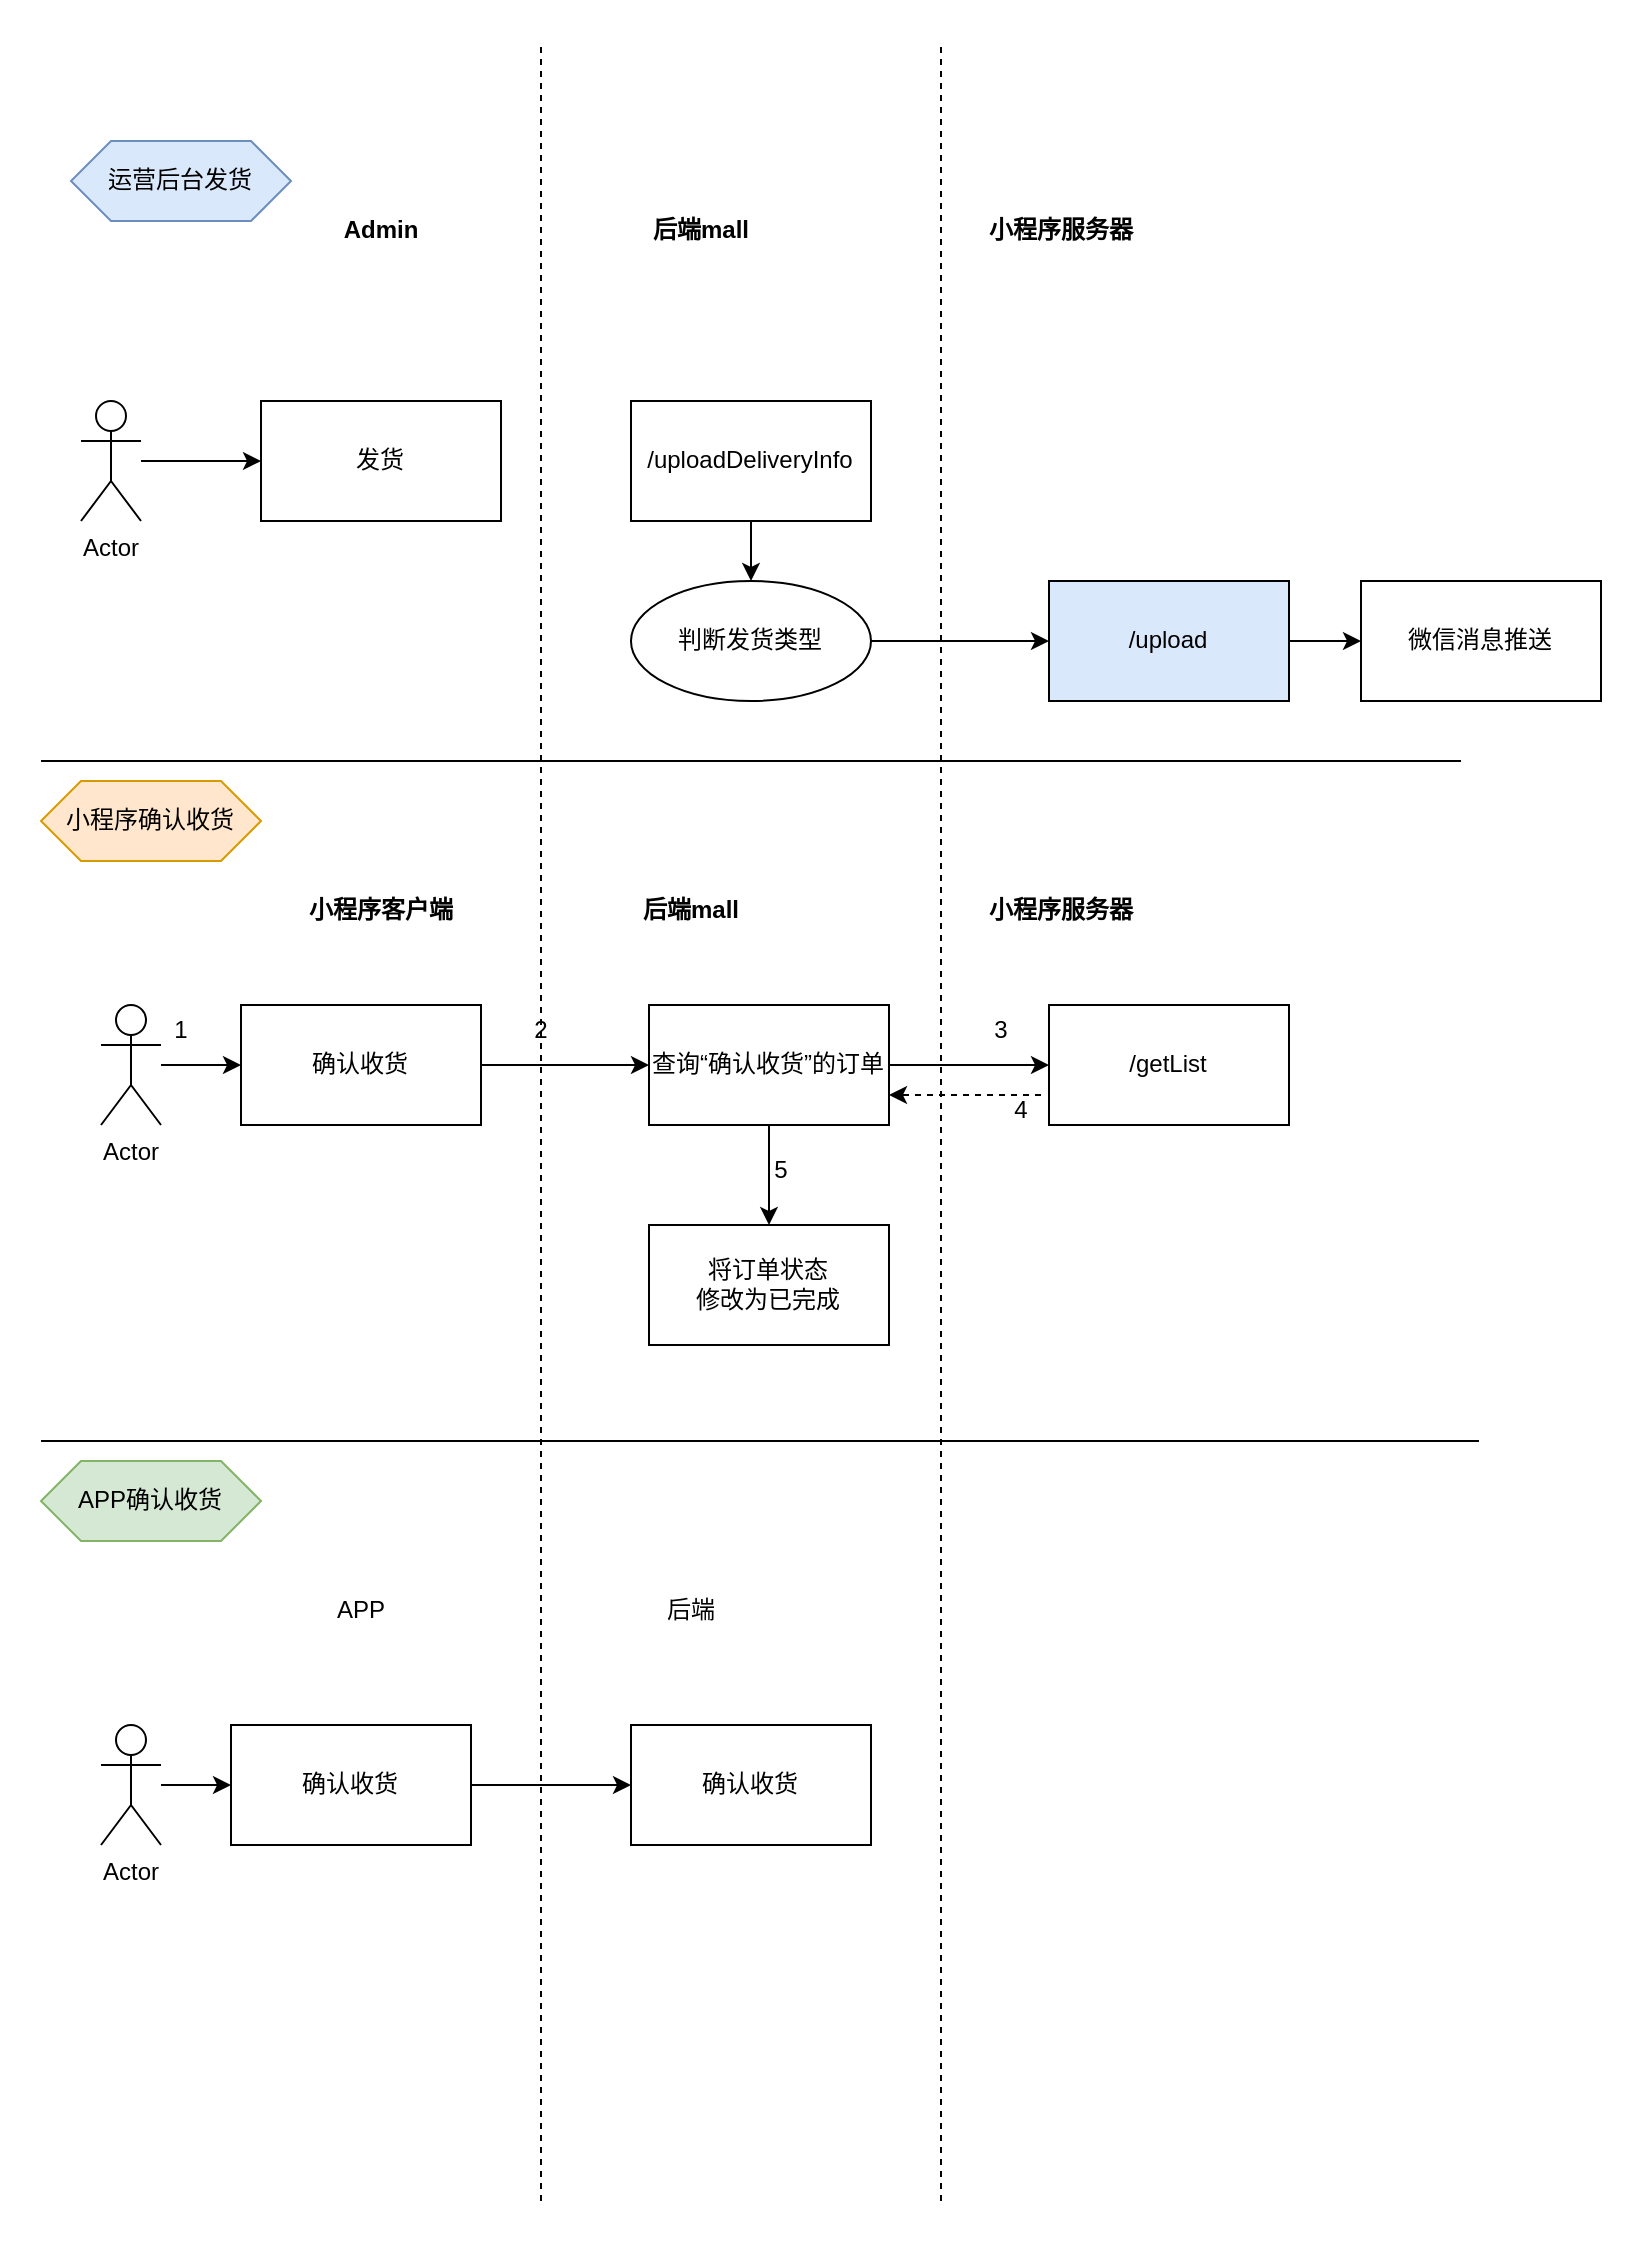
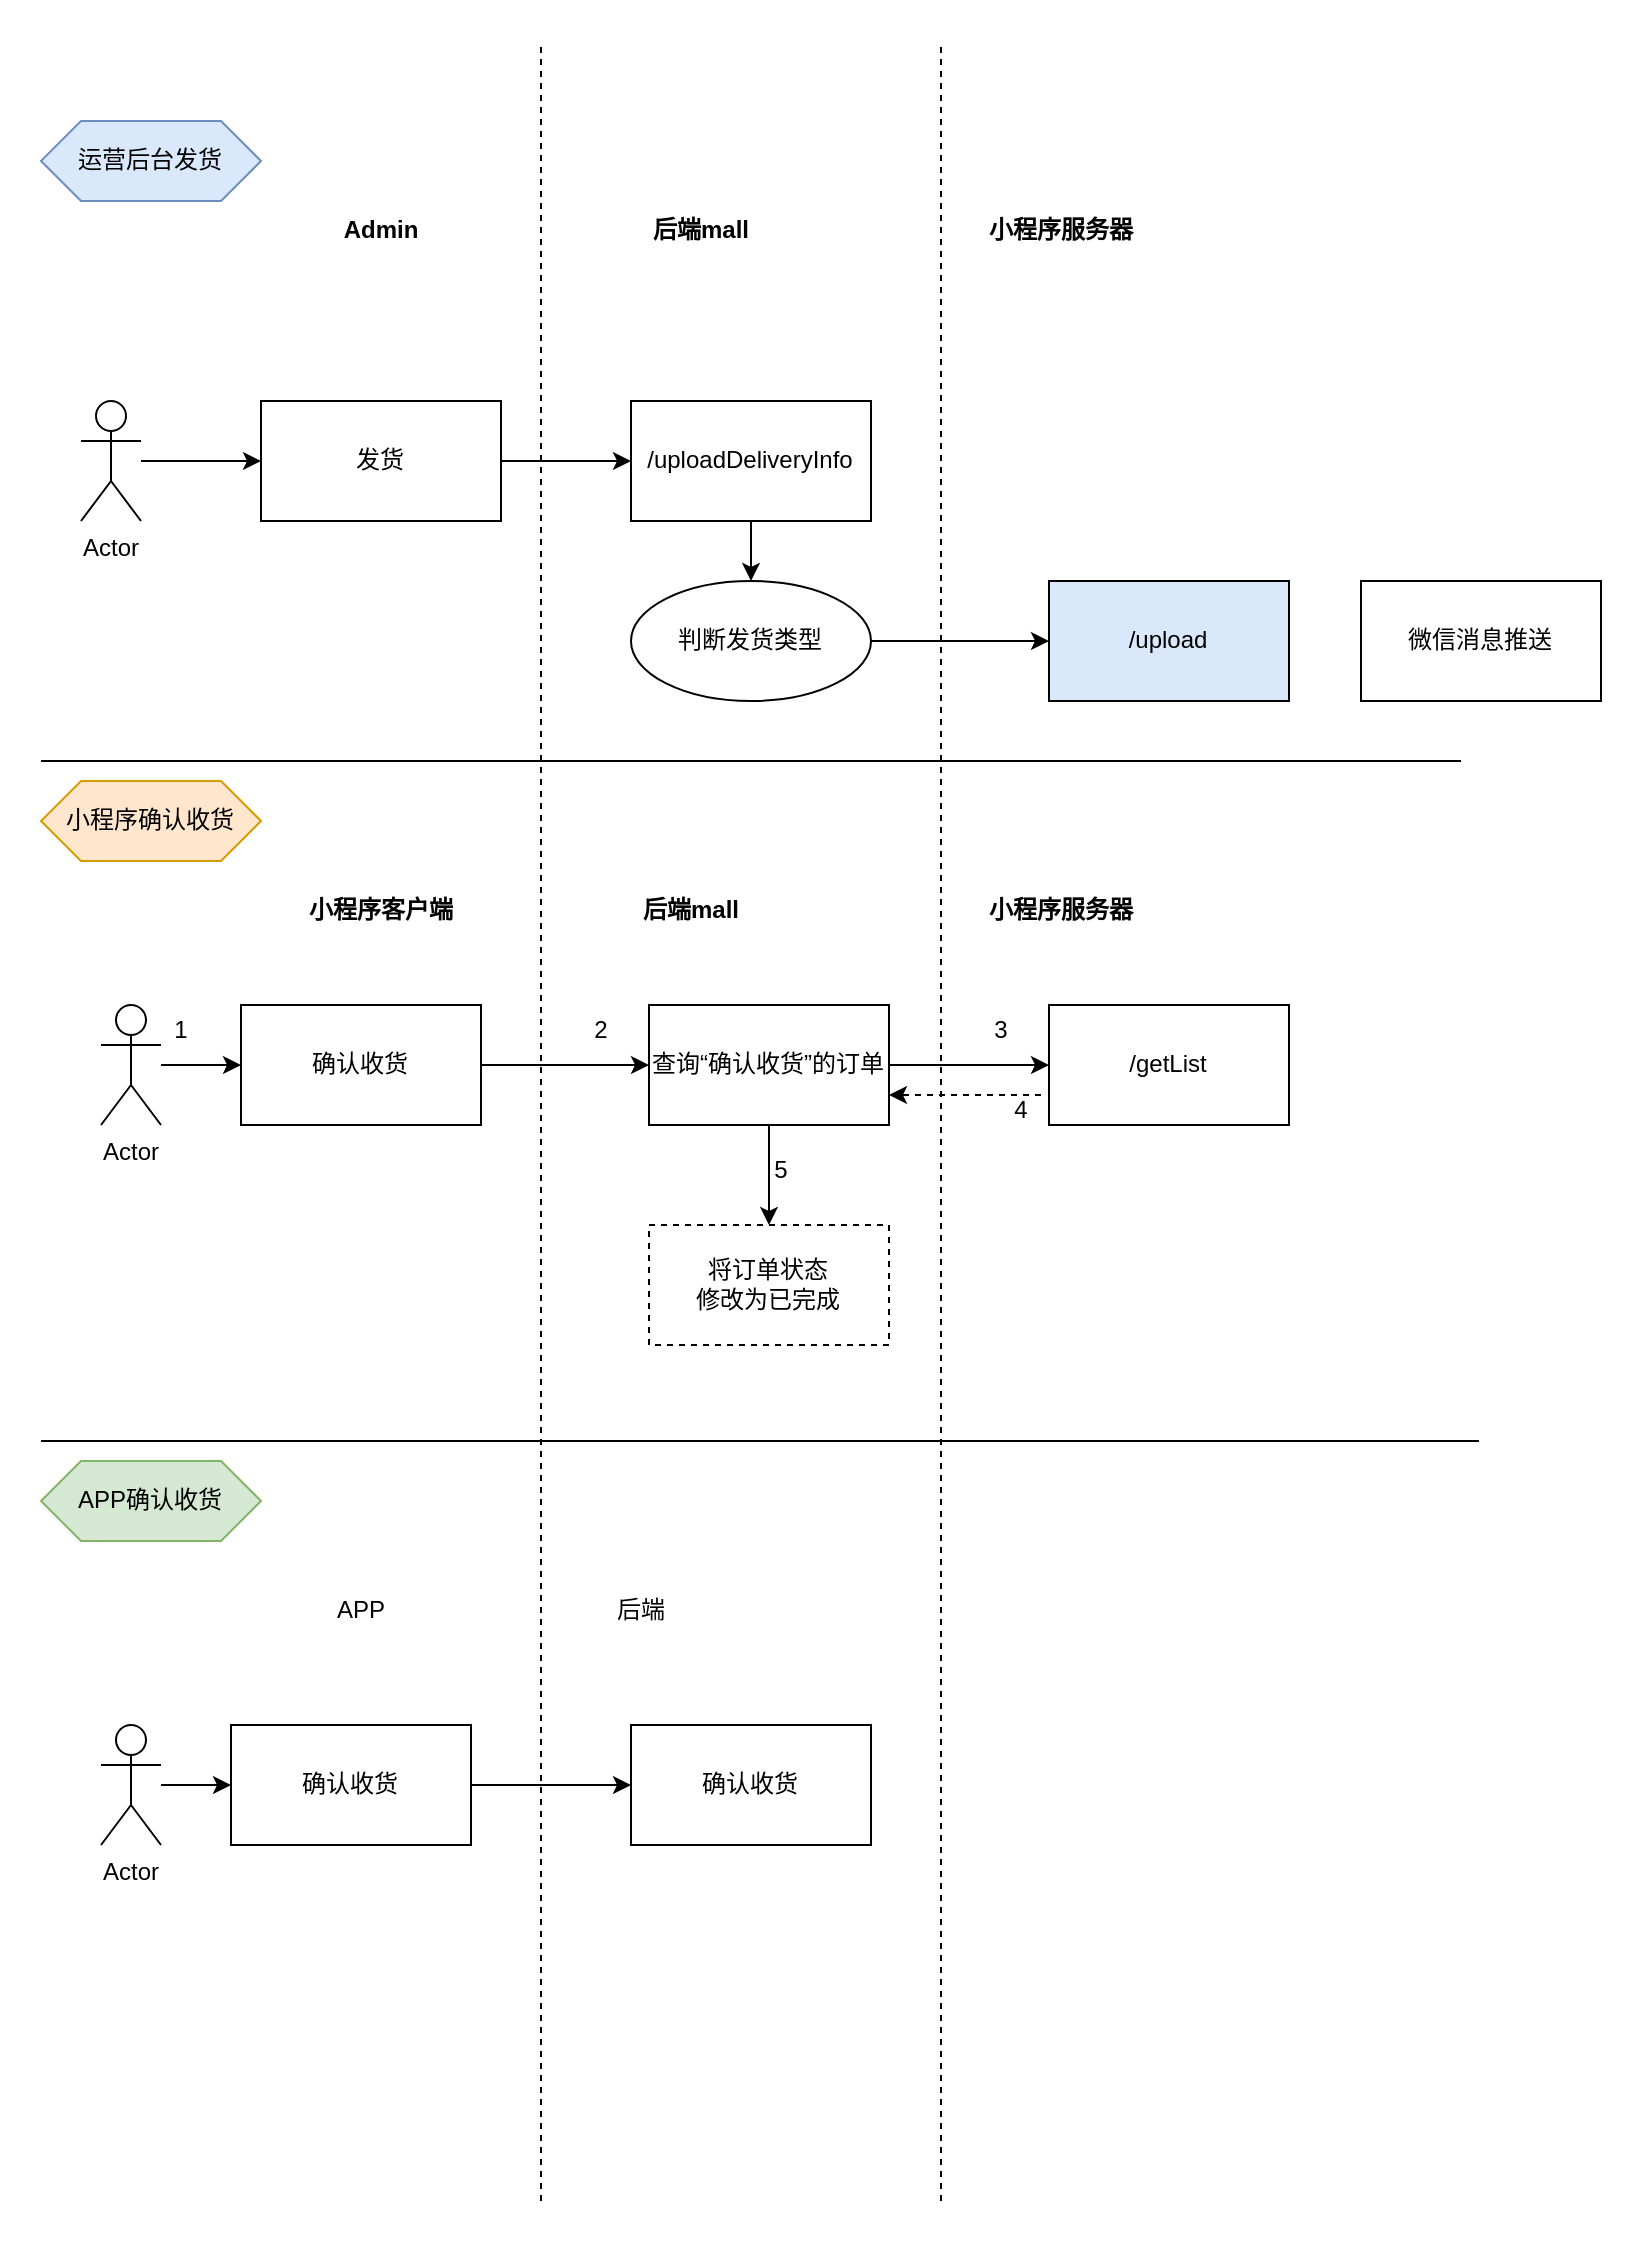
node "运营后台发货": moved (181, 181) -> (151, 161)
edge "发货" -> "/uploadDeliveryInfo": added
edge "/upload" -> "微信消息推送": removed
node "2": moved (541, 1031) -> (601, 1031)
node "将订单状态 修改为已完成": style solid -> dashed
node "后端": moved (691, 1611) -> (641, 1611)
